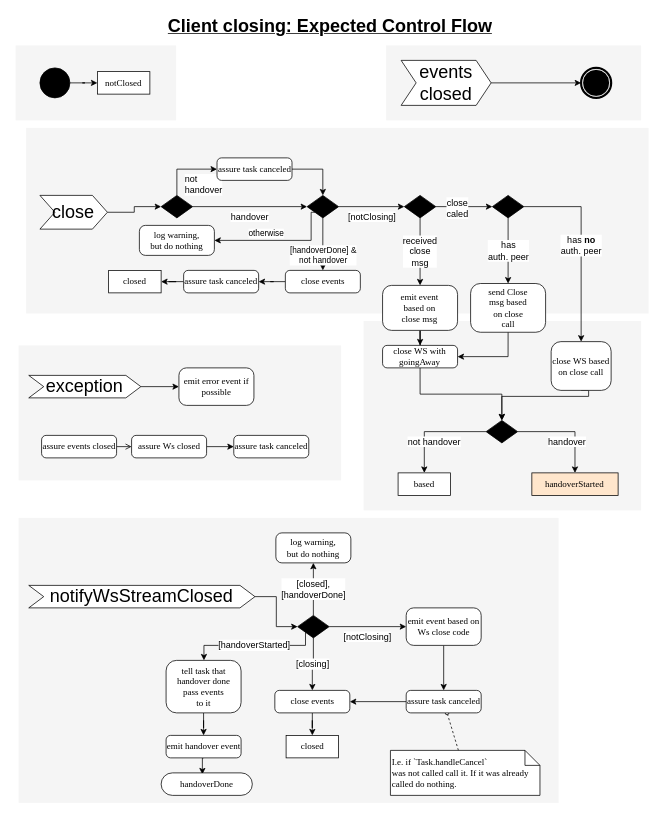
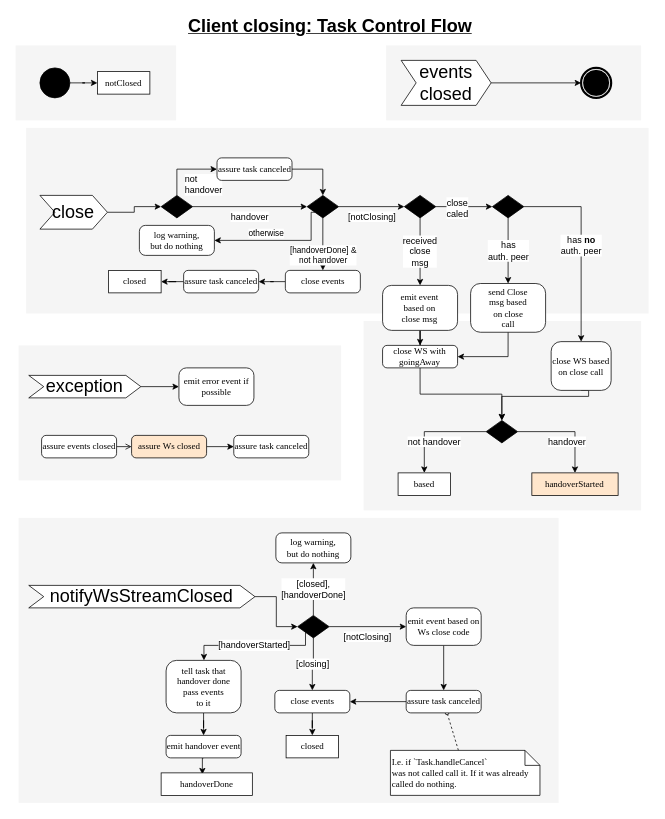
node "Client closing: Expected Control Flow": label "Client closing: Expected Control Flow" -> "Client closing: Task Control Flow"
node "assure Ws closed": fillcolor #ffffff -> #ffe6cc
node "handoverDone": shape rounded rectangle -> rectangle
